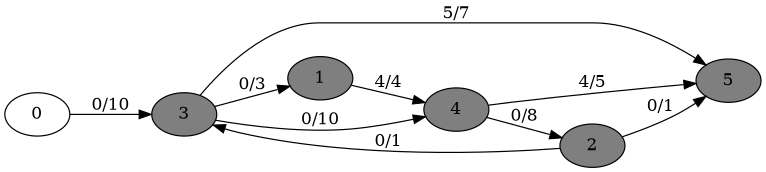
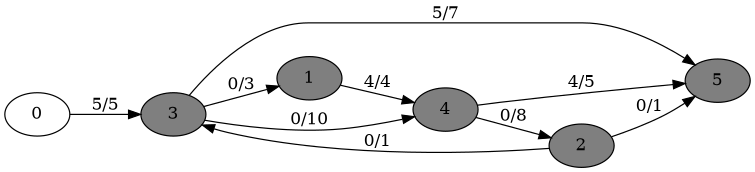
edge "0" -> "3": label "0/10" -> "5/5"
